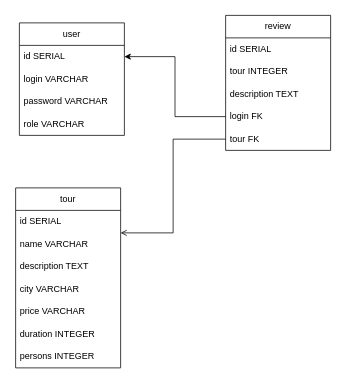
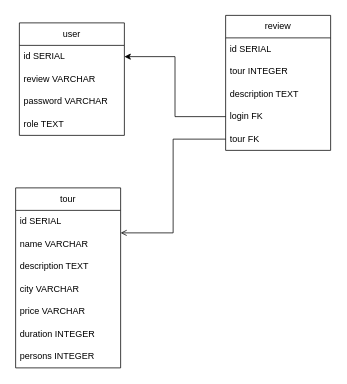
node "login VARCHAR": label "login VARCHAR" -> "review VARCHAR"
node "role VARCHAR": label "role VARCHAR" -> "role TEXT"
